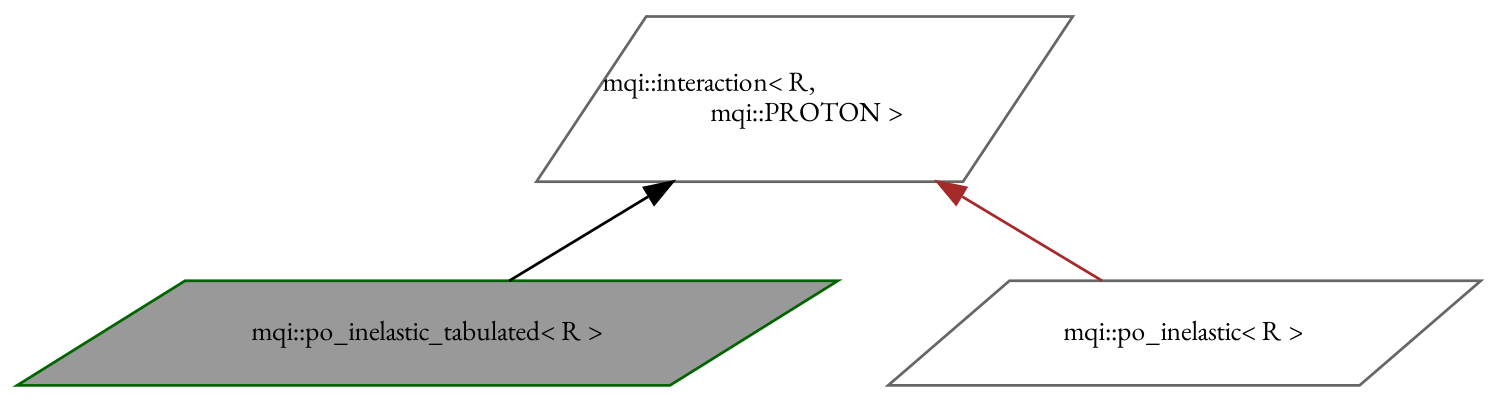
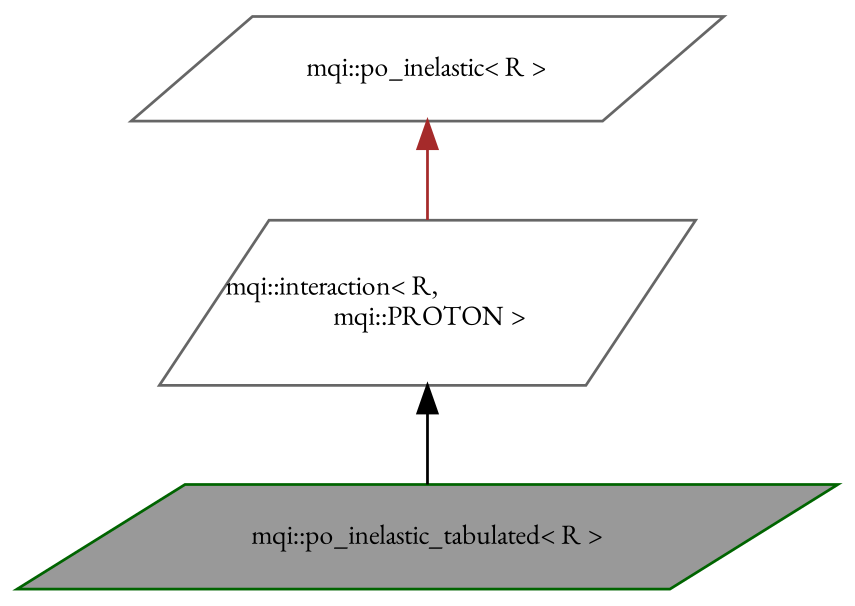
edge "mqi::po_inelastic< R >" -> "mqi::interaction< R, mqi::PROTON >": reversed
